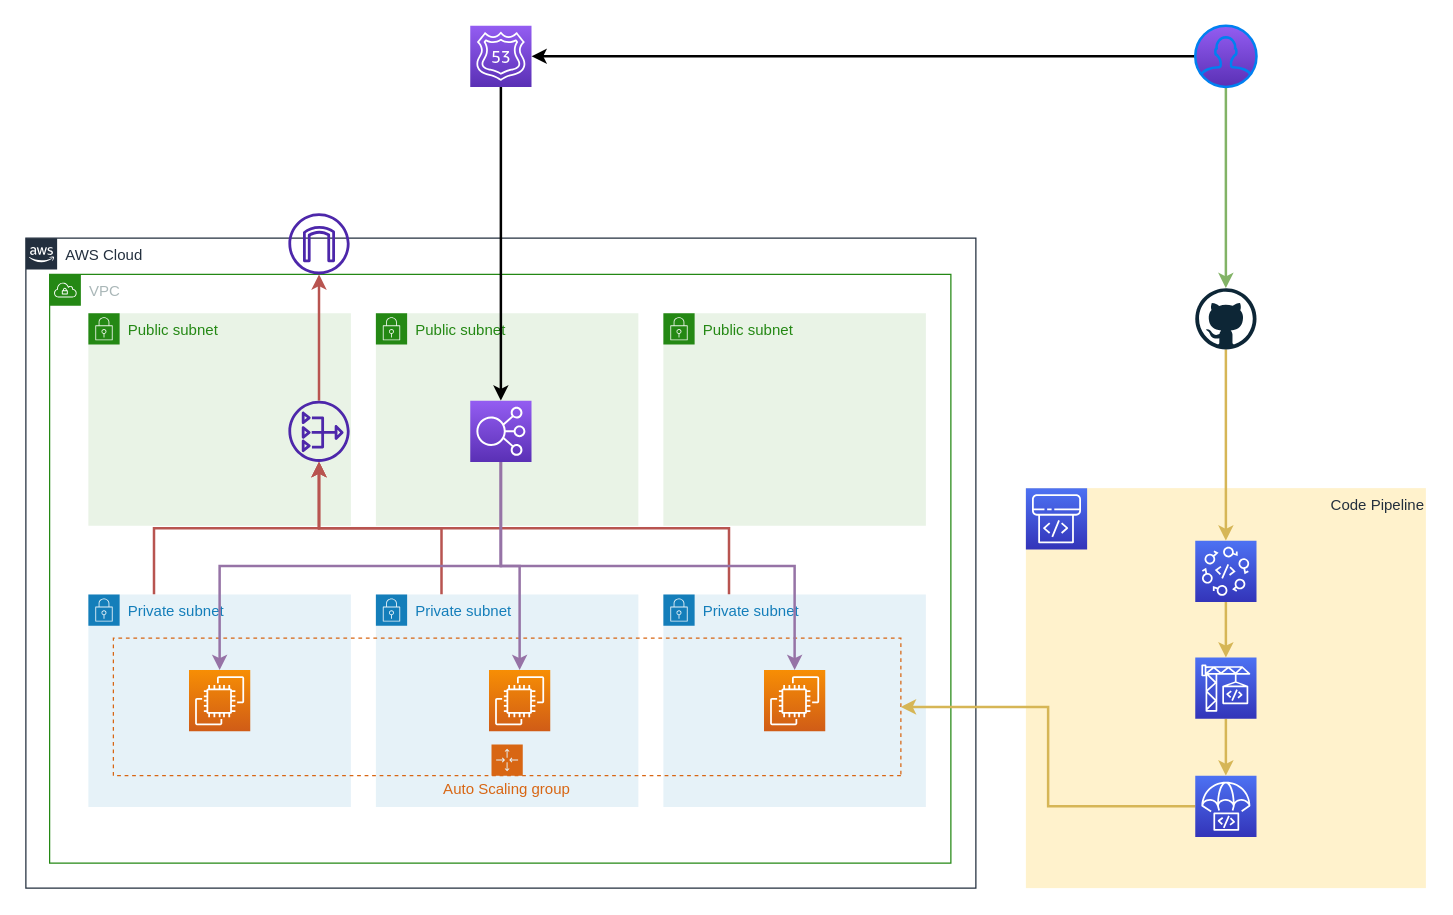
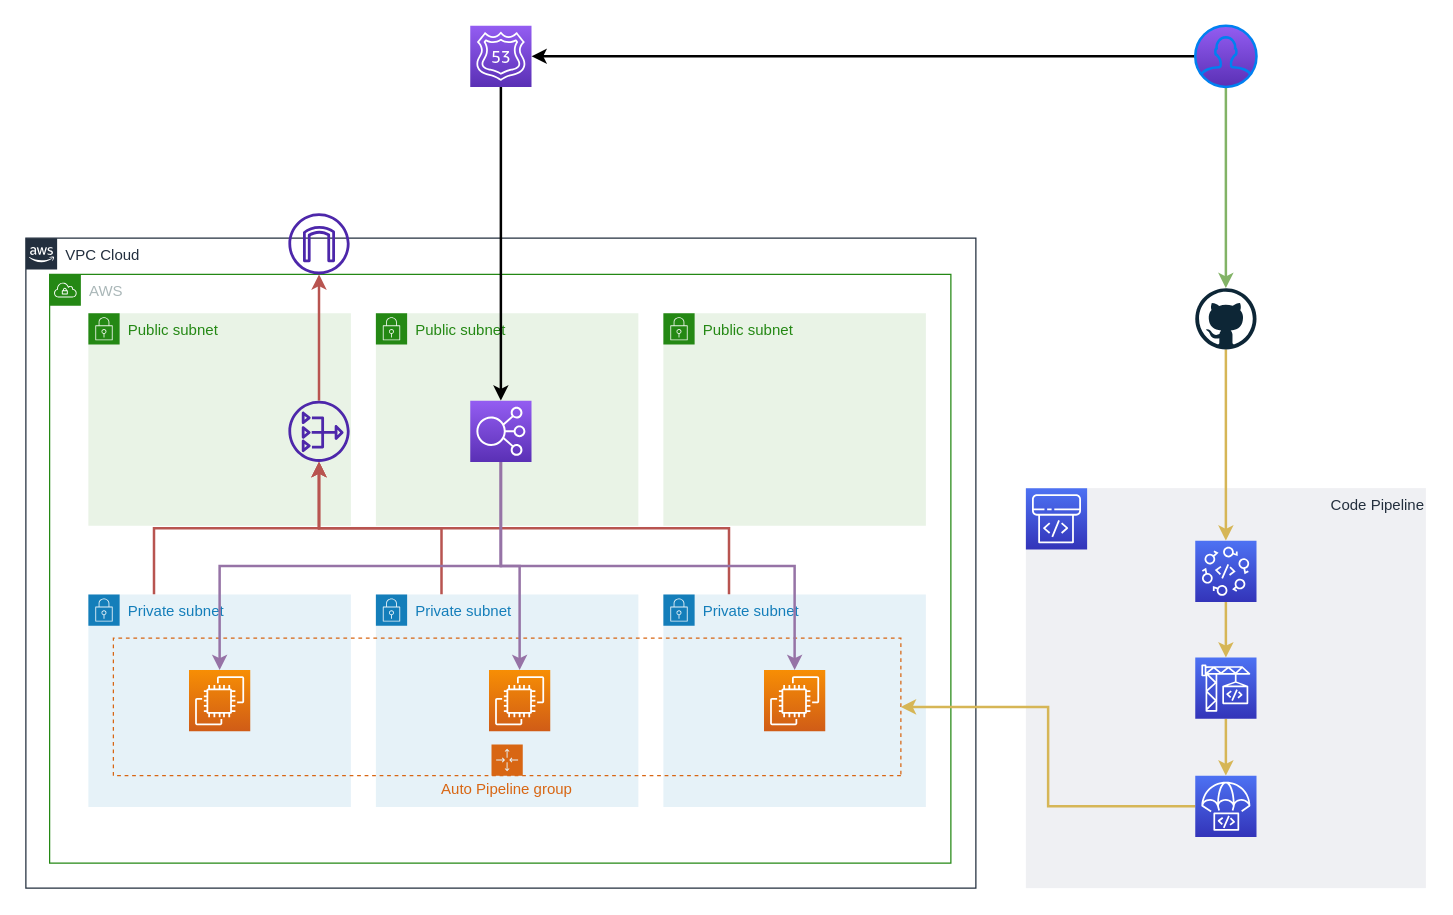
node "AWS Cloud": label "AWS Cloud" -> "VPC Cloud"
node "VPC": label "VPC" -> "AWS"
node "Code Pipeline": fillcolor #fff2cc -> #eff0f3
node "Auto Scaling group": label "Auto Scaling group" -> "Auto Pipeline group"
